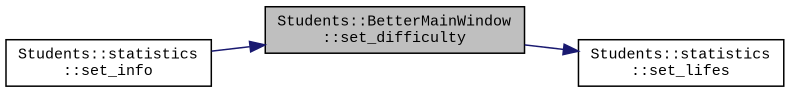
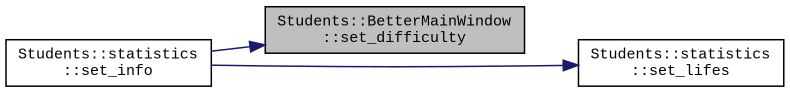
edge "Students::BetterMainWindow ::set_difficulty" -> "Students::statistics ::set_lifes": now "Students::statistics ::set_info" -> "Students::statistics ::set_lifes"
